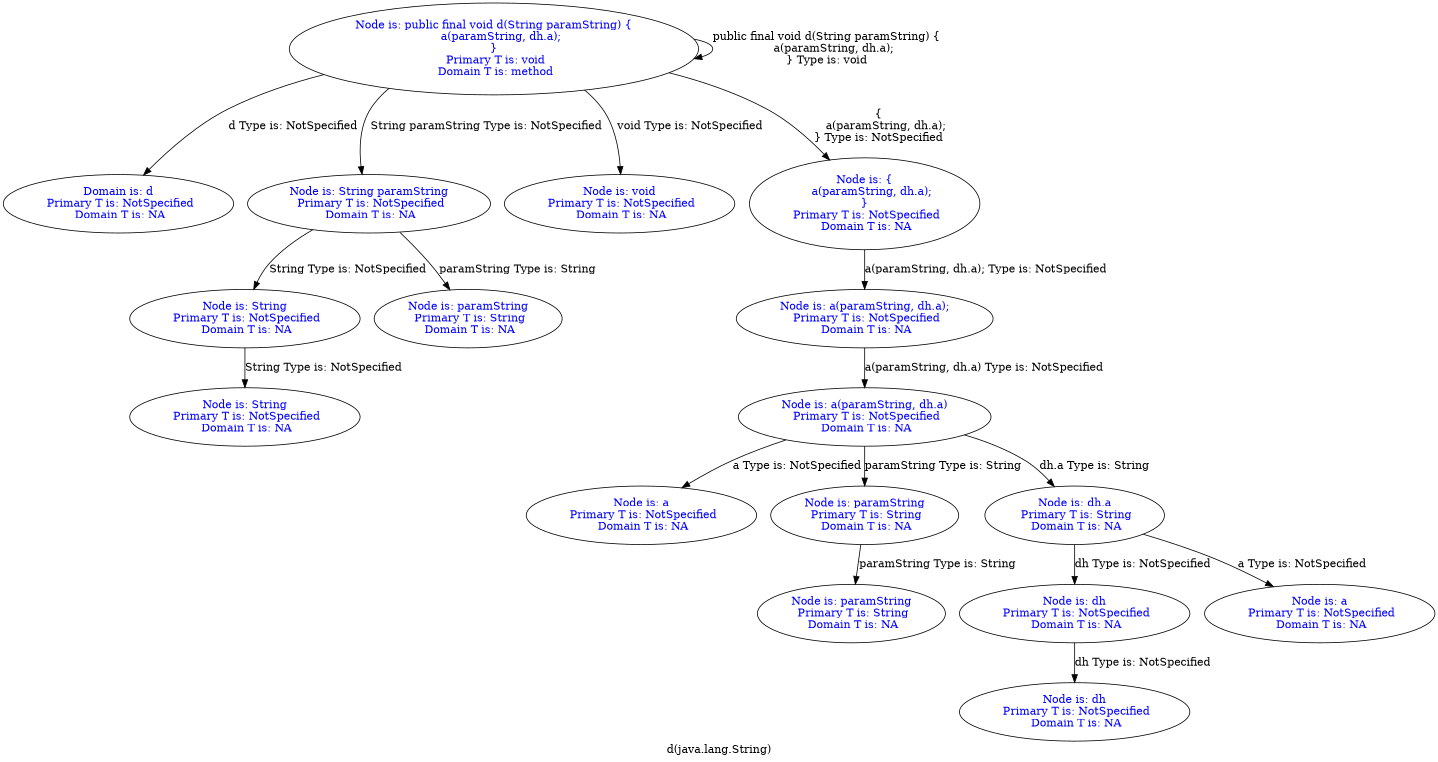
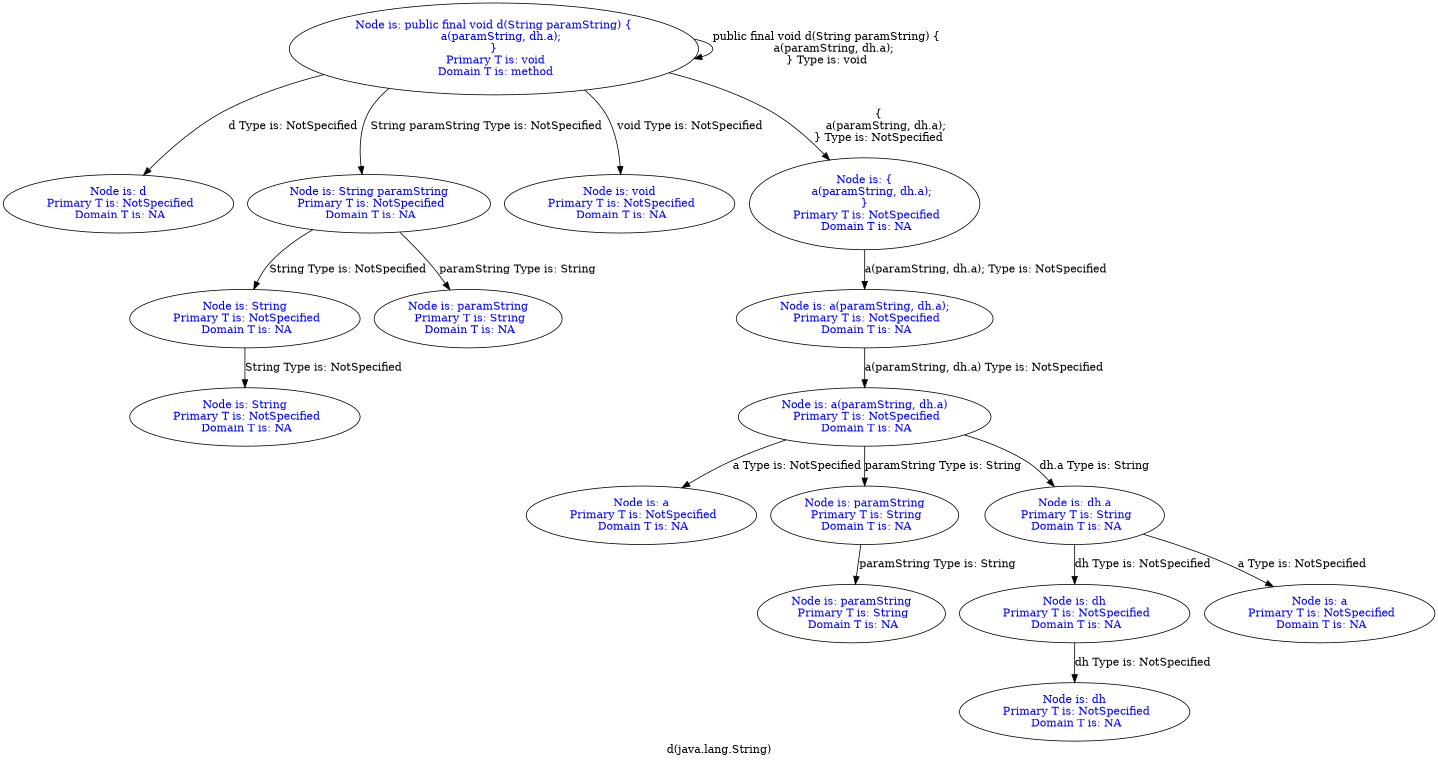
node "Domain is: d Primary T is: NotSpecified Domain T is: NA": label "Domain is: d Primary T is: NotSpecified Domain T is: NA" -> "Node is: d Primary T is: NotSpecified Domain T is: NA"
